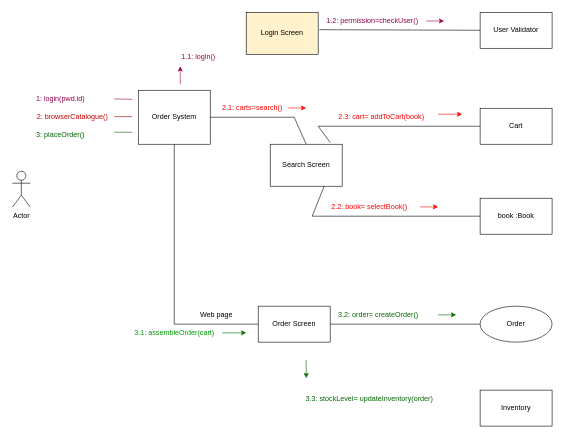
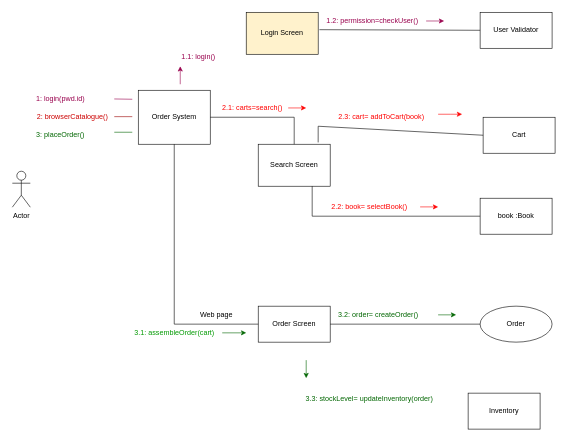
node "Cart": moved (516, 126) -> (519, 135)
node "Search Screen": moved (306, 165) -> (294, 165)
node "Inventory": moved (516, 408) -> (504, 411)
